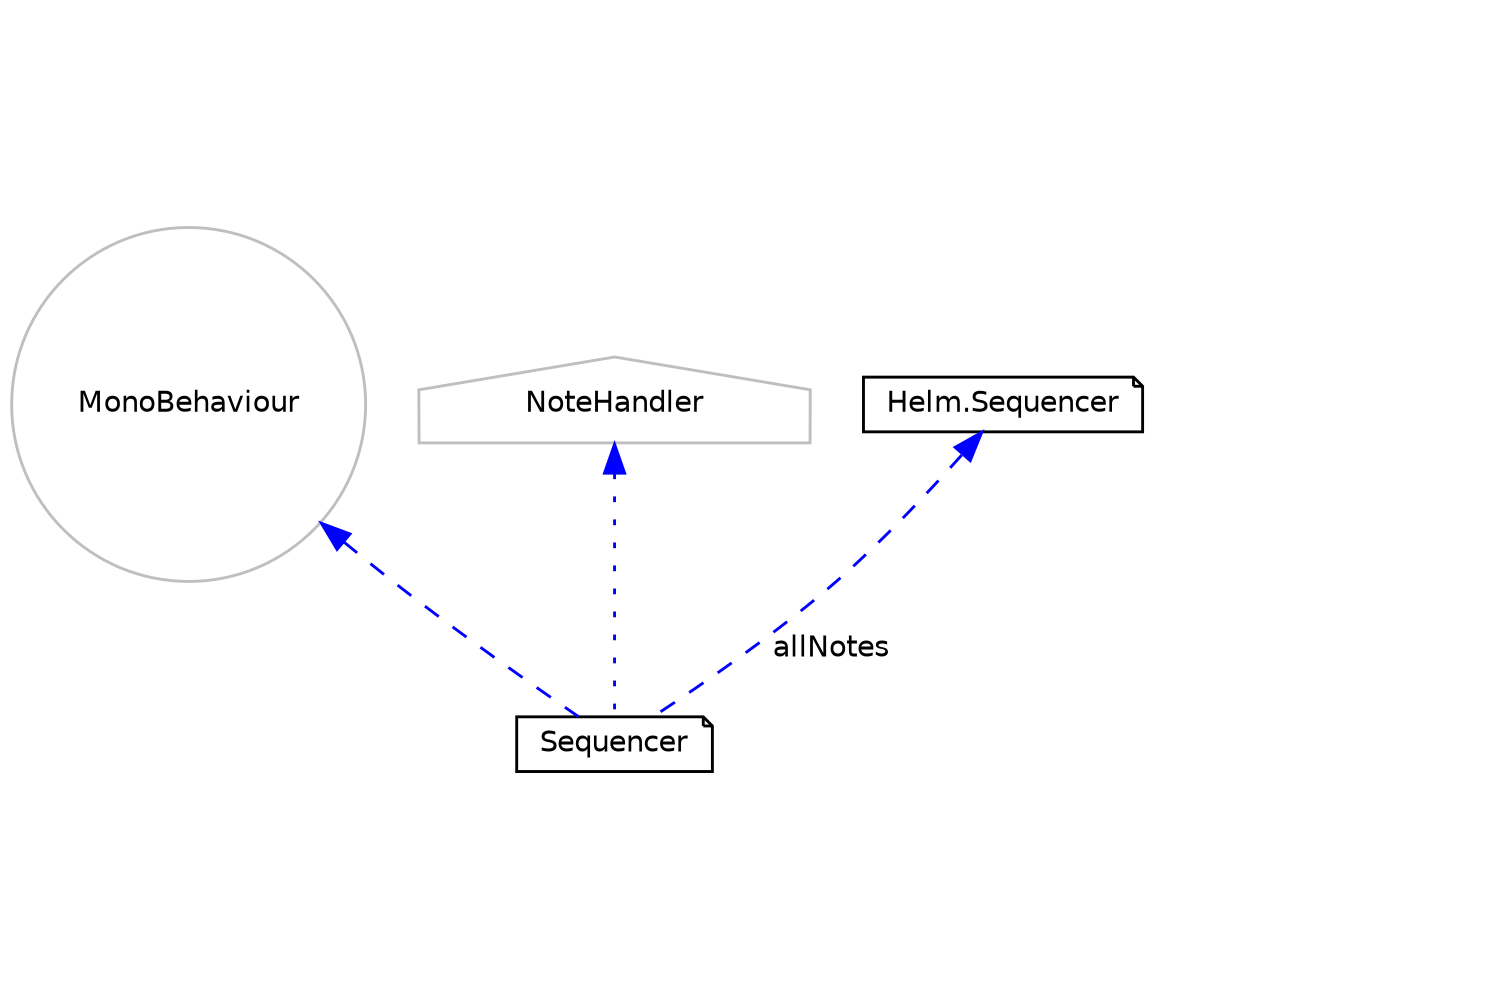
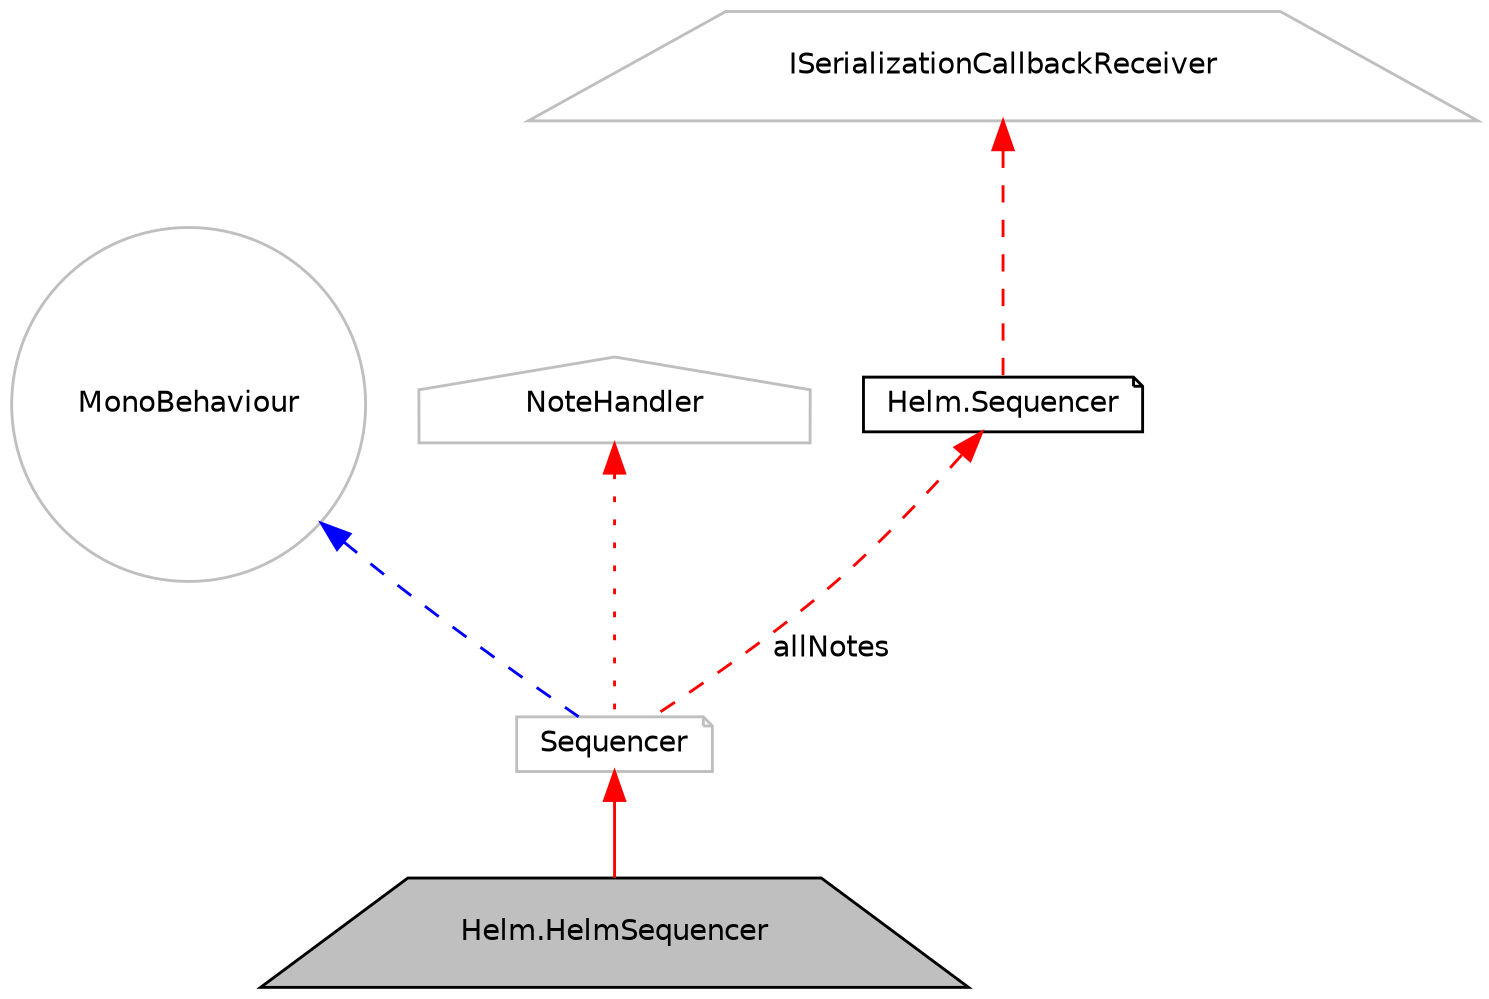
node "ISerializationCallbackReceiver": added
edge "Sequencer" -> "NoteHandler": color blue -> red
edge "Sequencer" -> "Helm.Sequencer": color blue -> red
node "Sequencer": color black -> grey75
node "Helm.HelmSequencer": added
